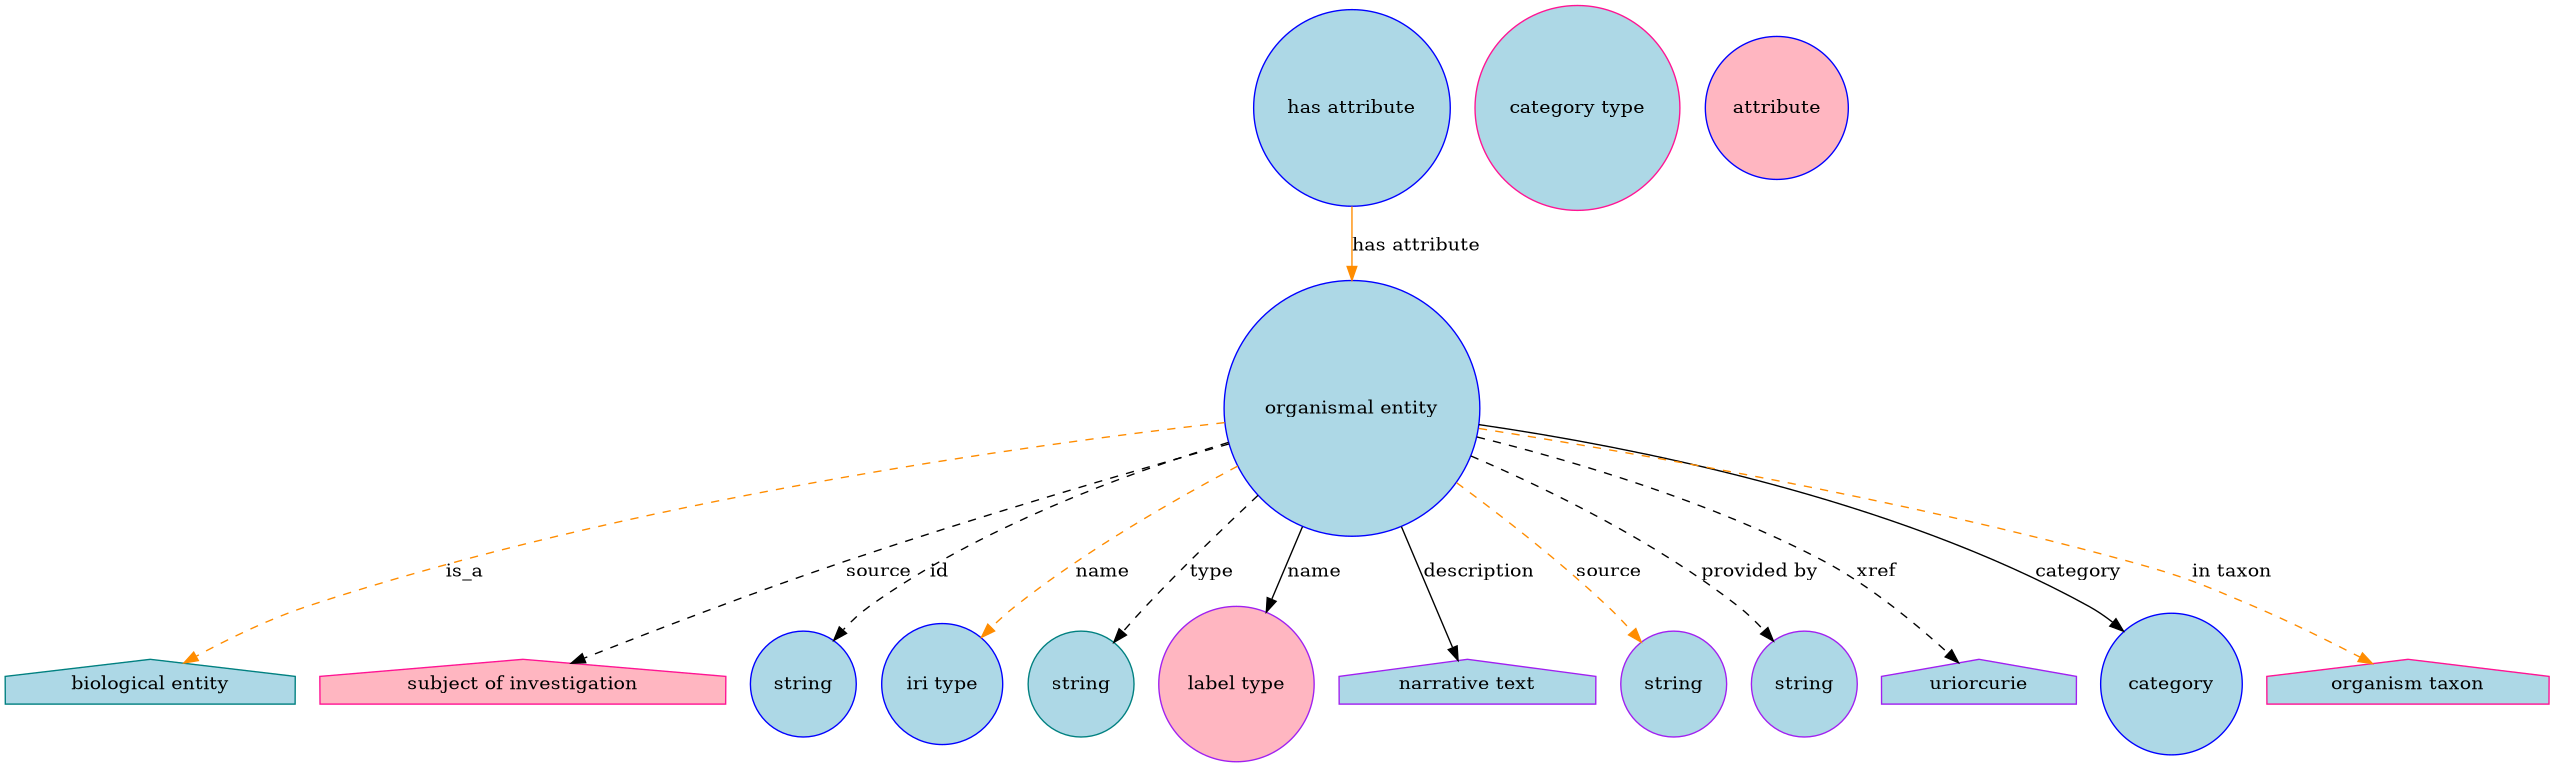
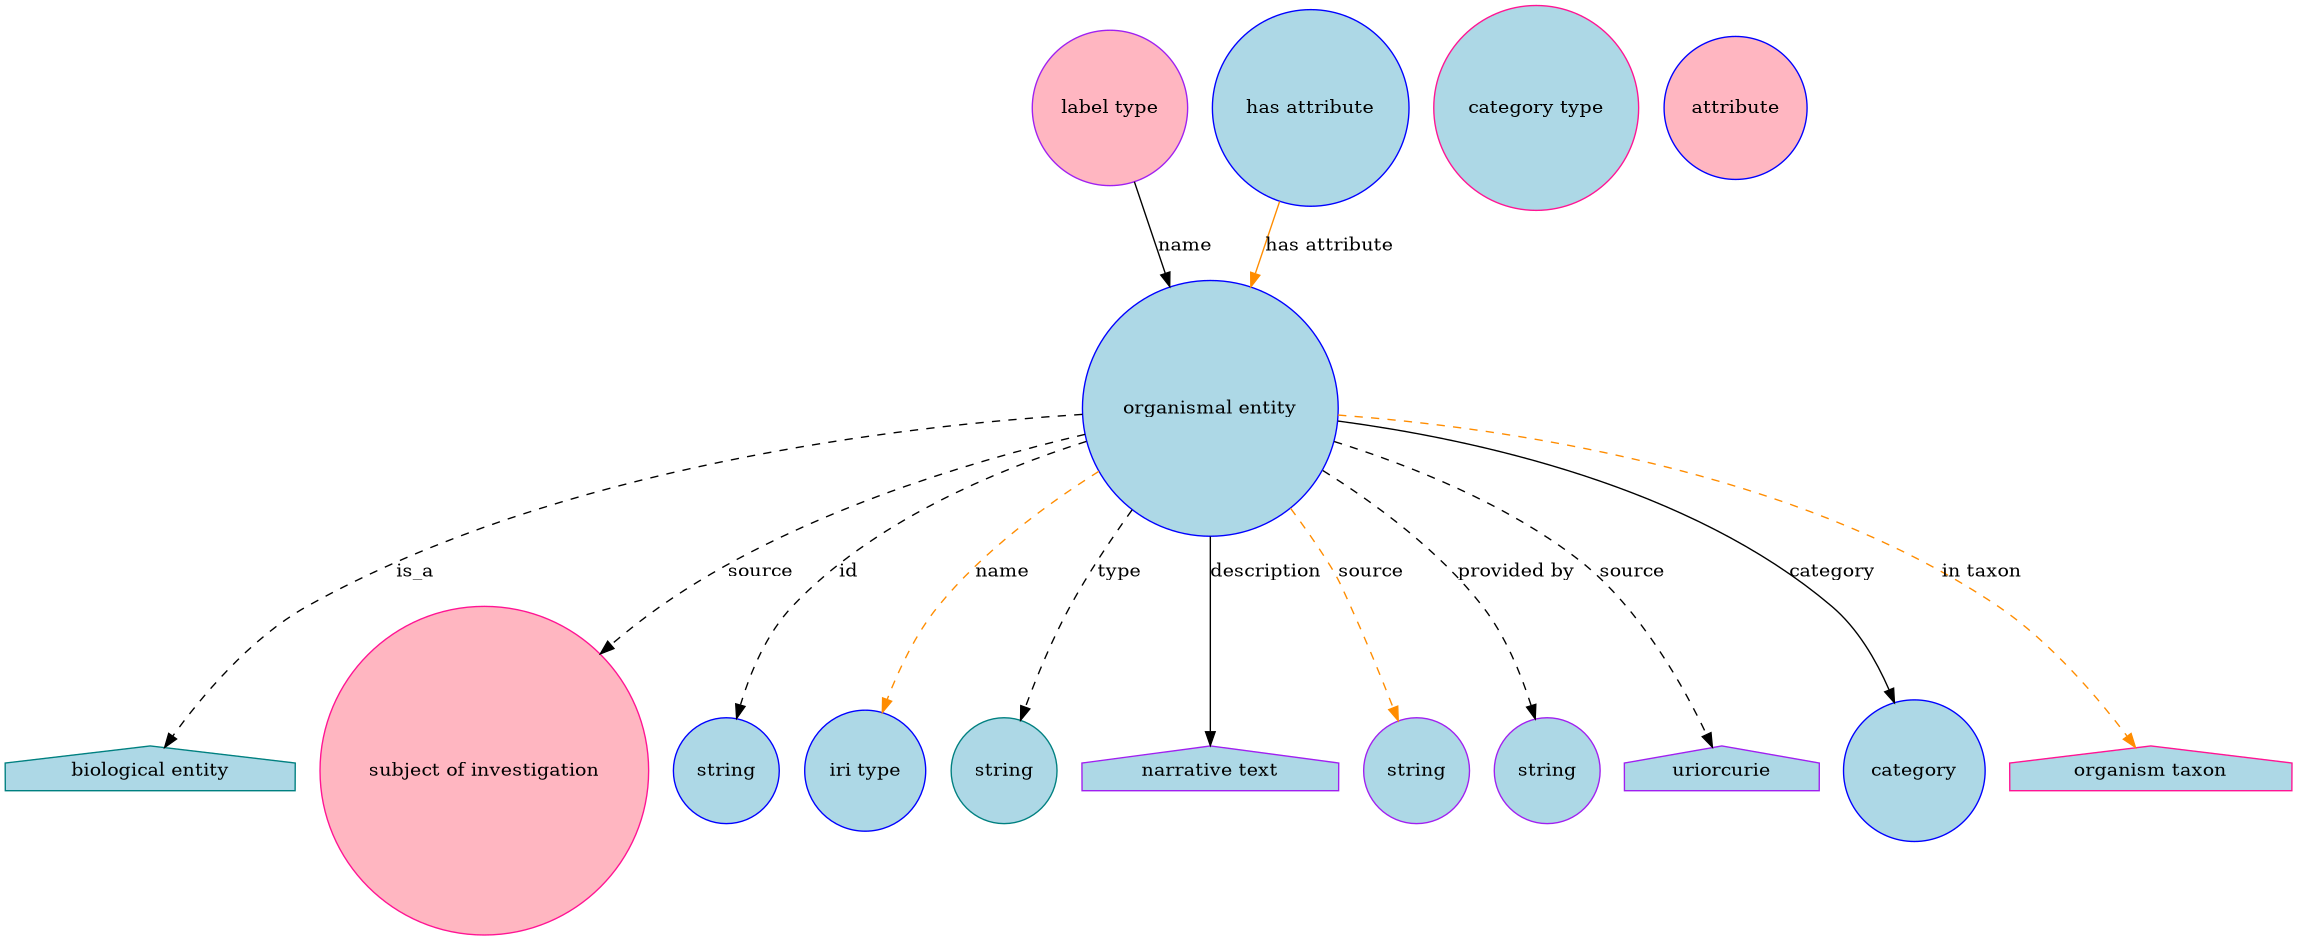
edge "organismal entity" -> "biological entity": color darkorange -> black
edge "organismal entity" -> "label type": reversed
edge "organismal entity" -> "uriorcurie": label "xref" -> "source"
node "subject of investigation": shape house -> circle
